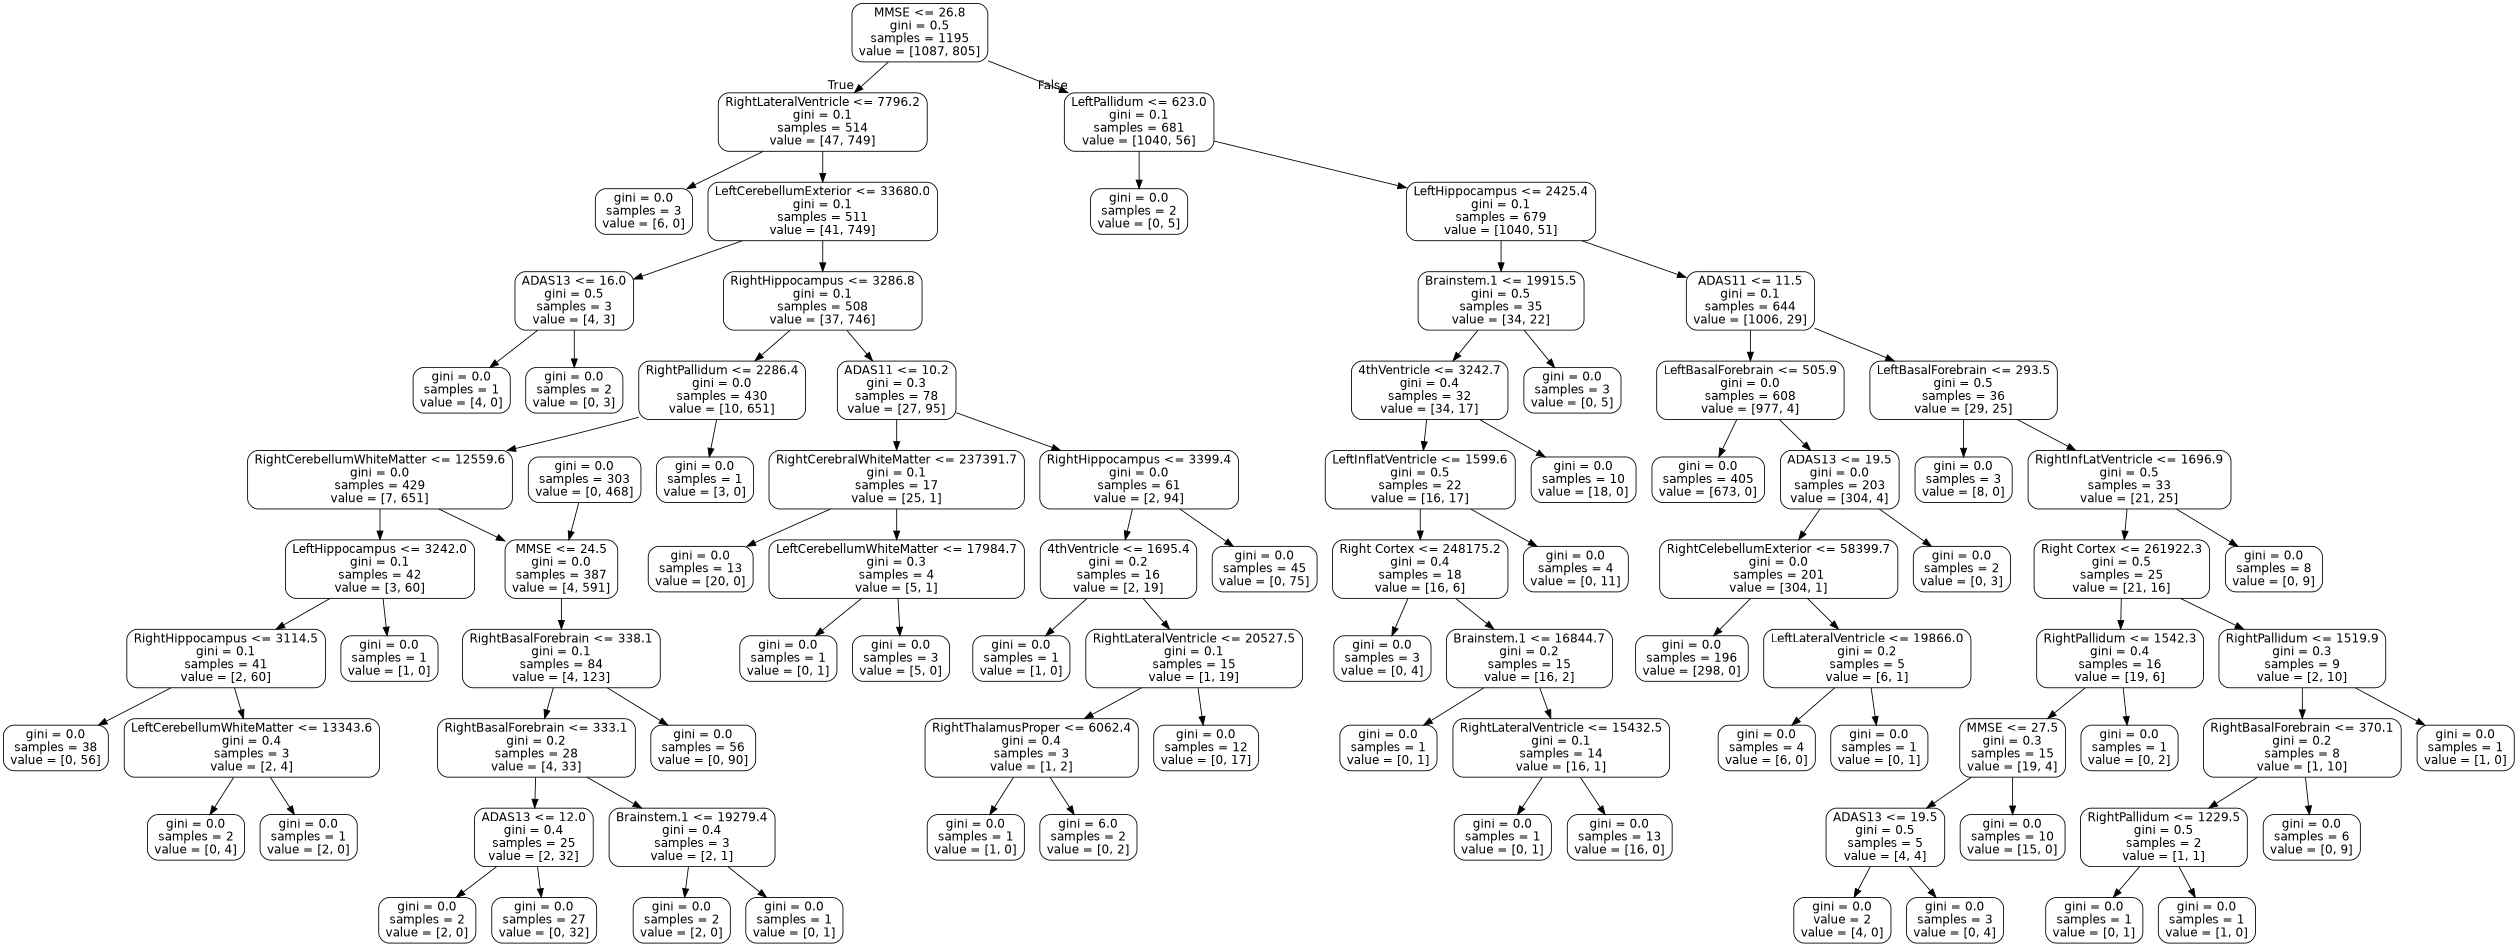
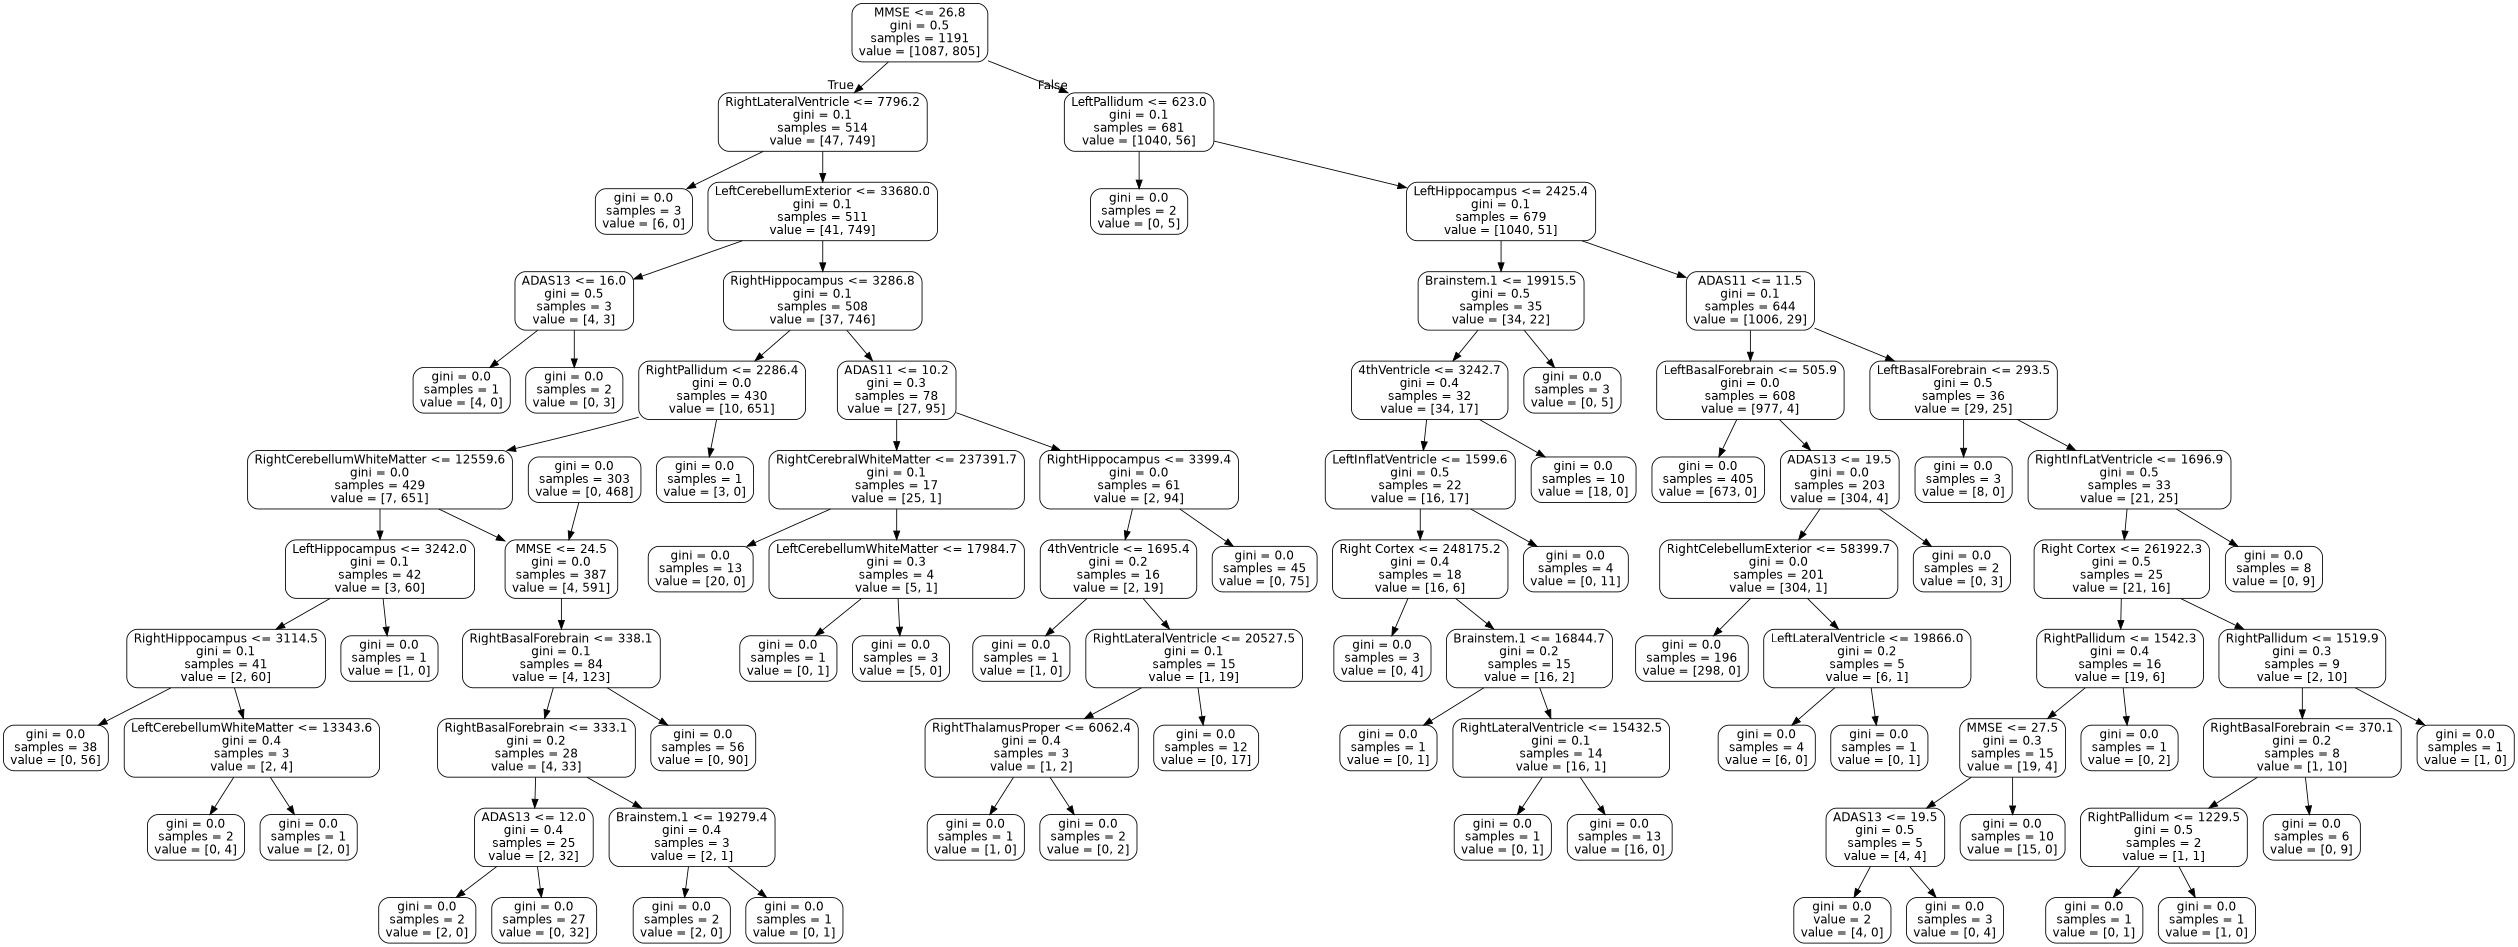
node "MMSE <= 26.8 gini = 0.5 samples = 1195 value = [1087, 805]": label "MMSE <= 26.8 gini = 0.5 samples = 1195 value = [1087, 805]" -> "MMSE <= 26.8 gini = 0.5 samples = 1191 value = [1087, 805]"
node "gini = 6.0 samples = 2 value = [0, 2]": label "gini = 6.0 samples = 2 value = [0, 2]" -> "gini = 0.0 samples = 2 value = [0, 2]"
